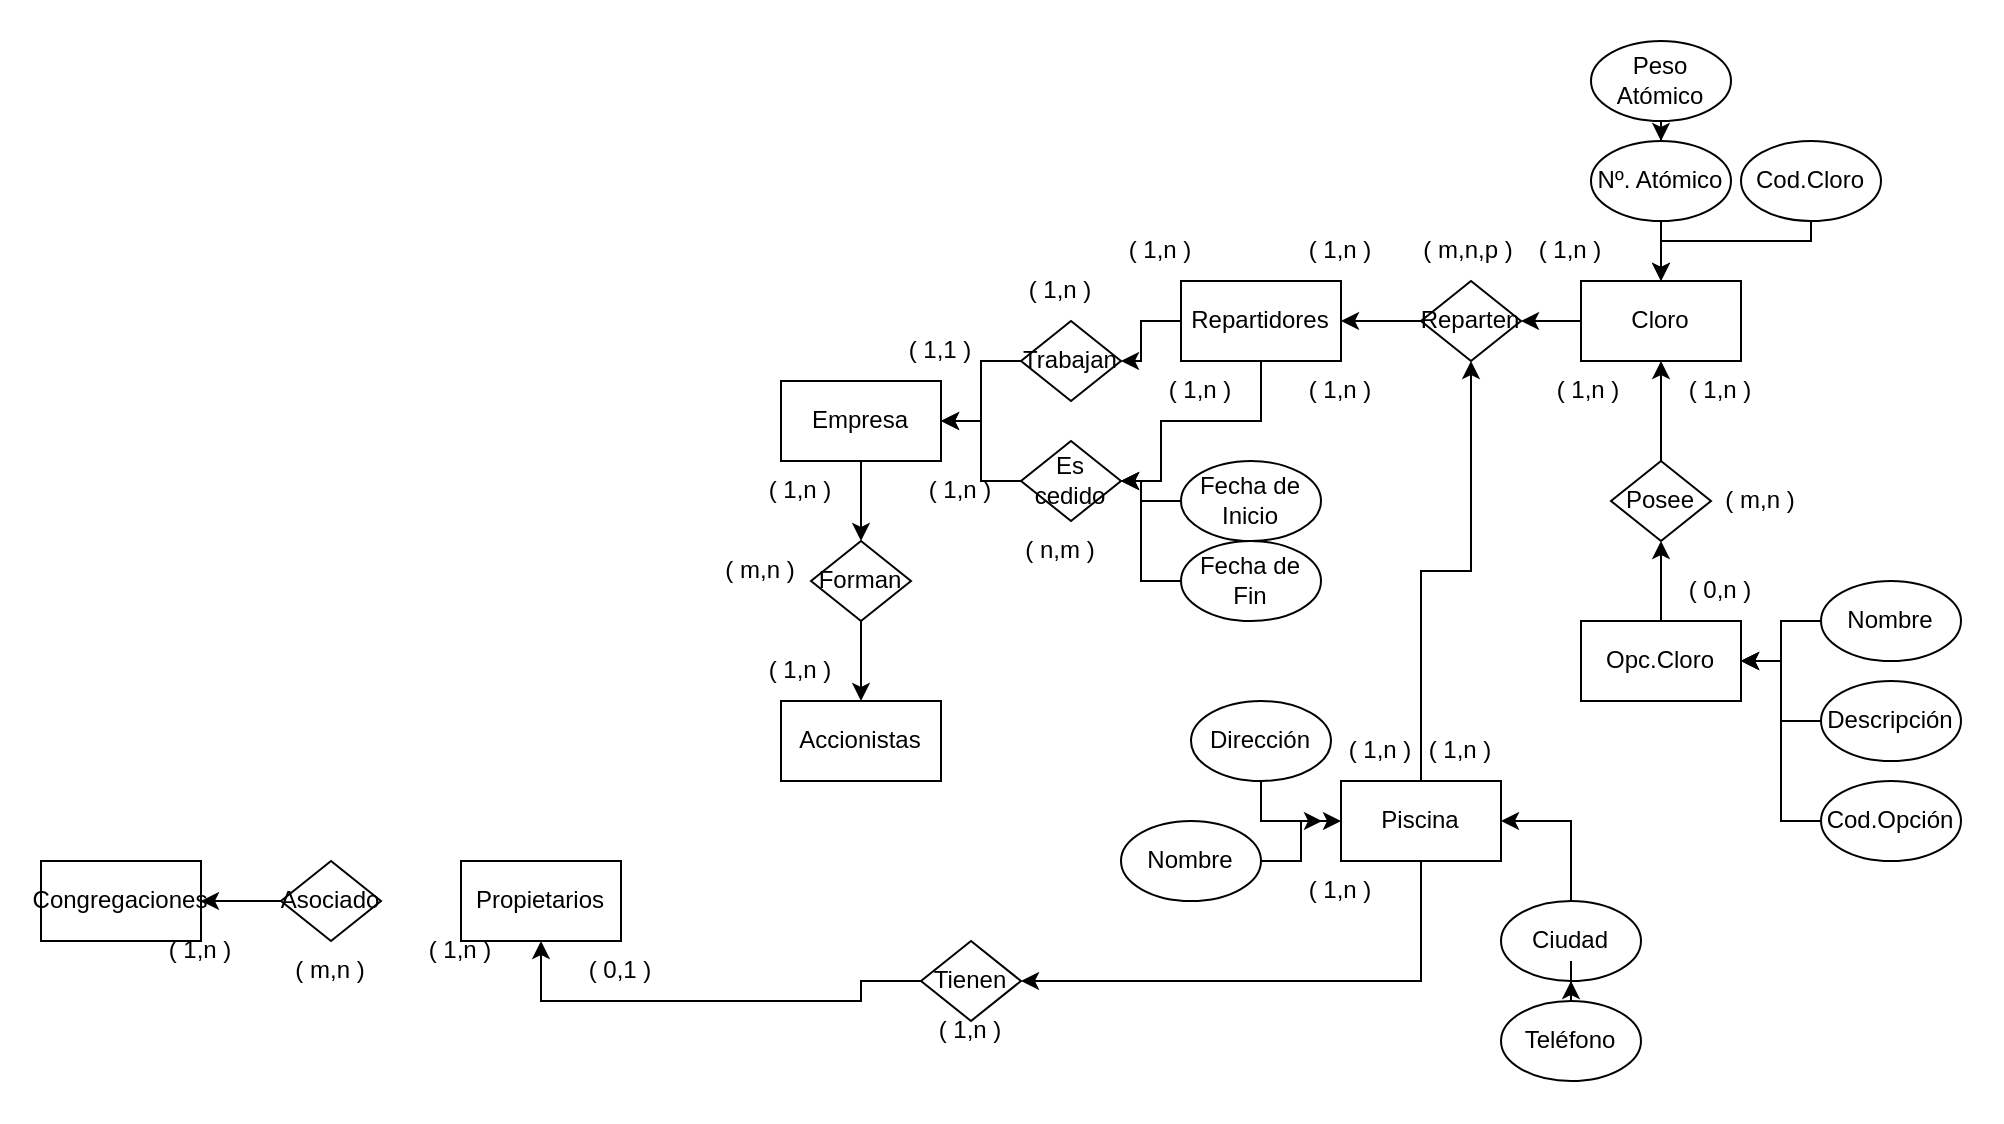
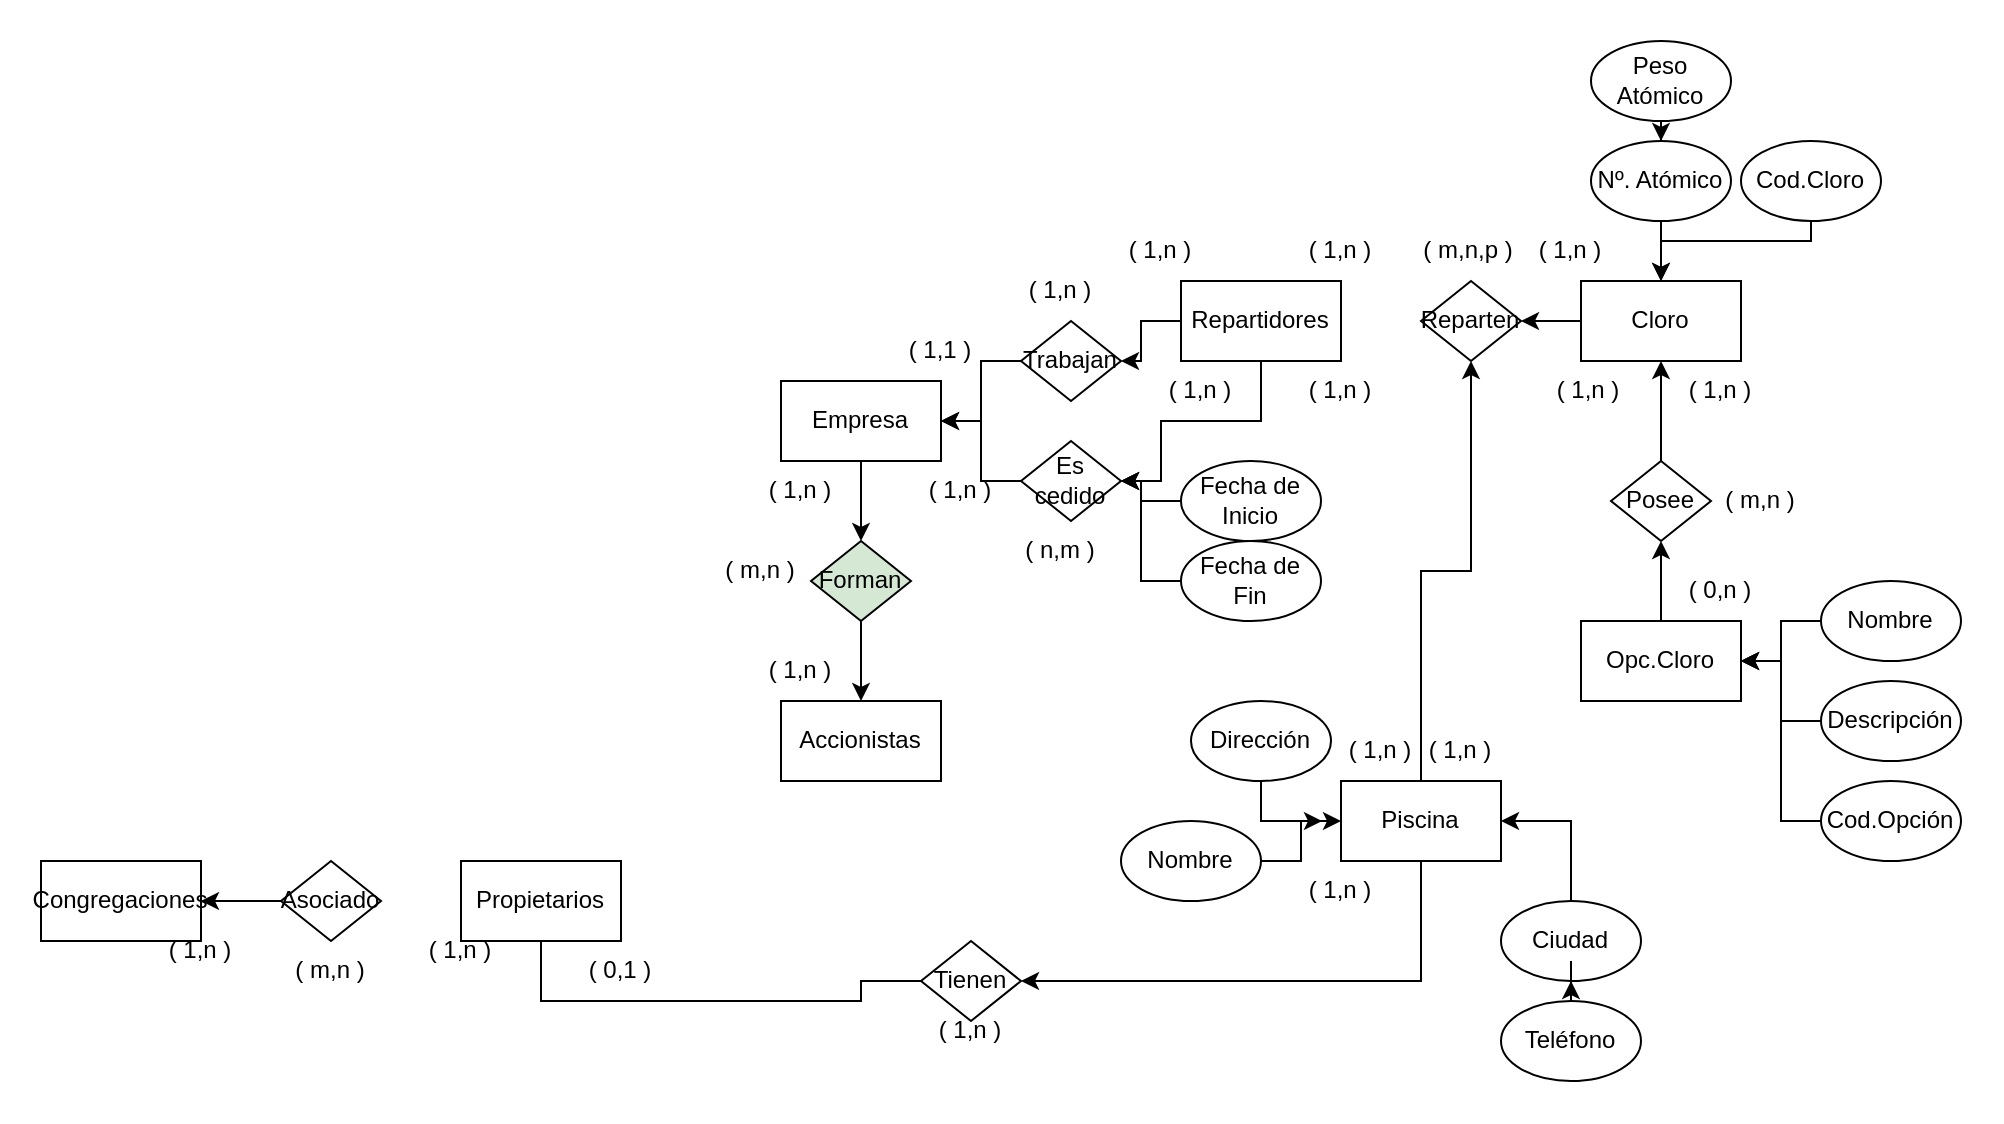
edge "Reparten" -> "Repartidores": removed
node "Forman": fillcolor #ffffff -> #d5e8d4
edge "Tienen" -> "Propietarios": arrowhead classic -> none
